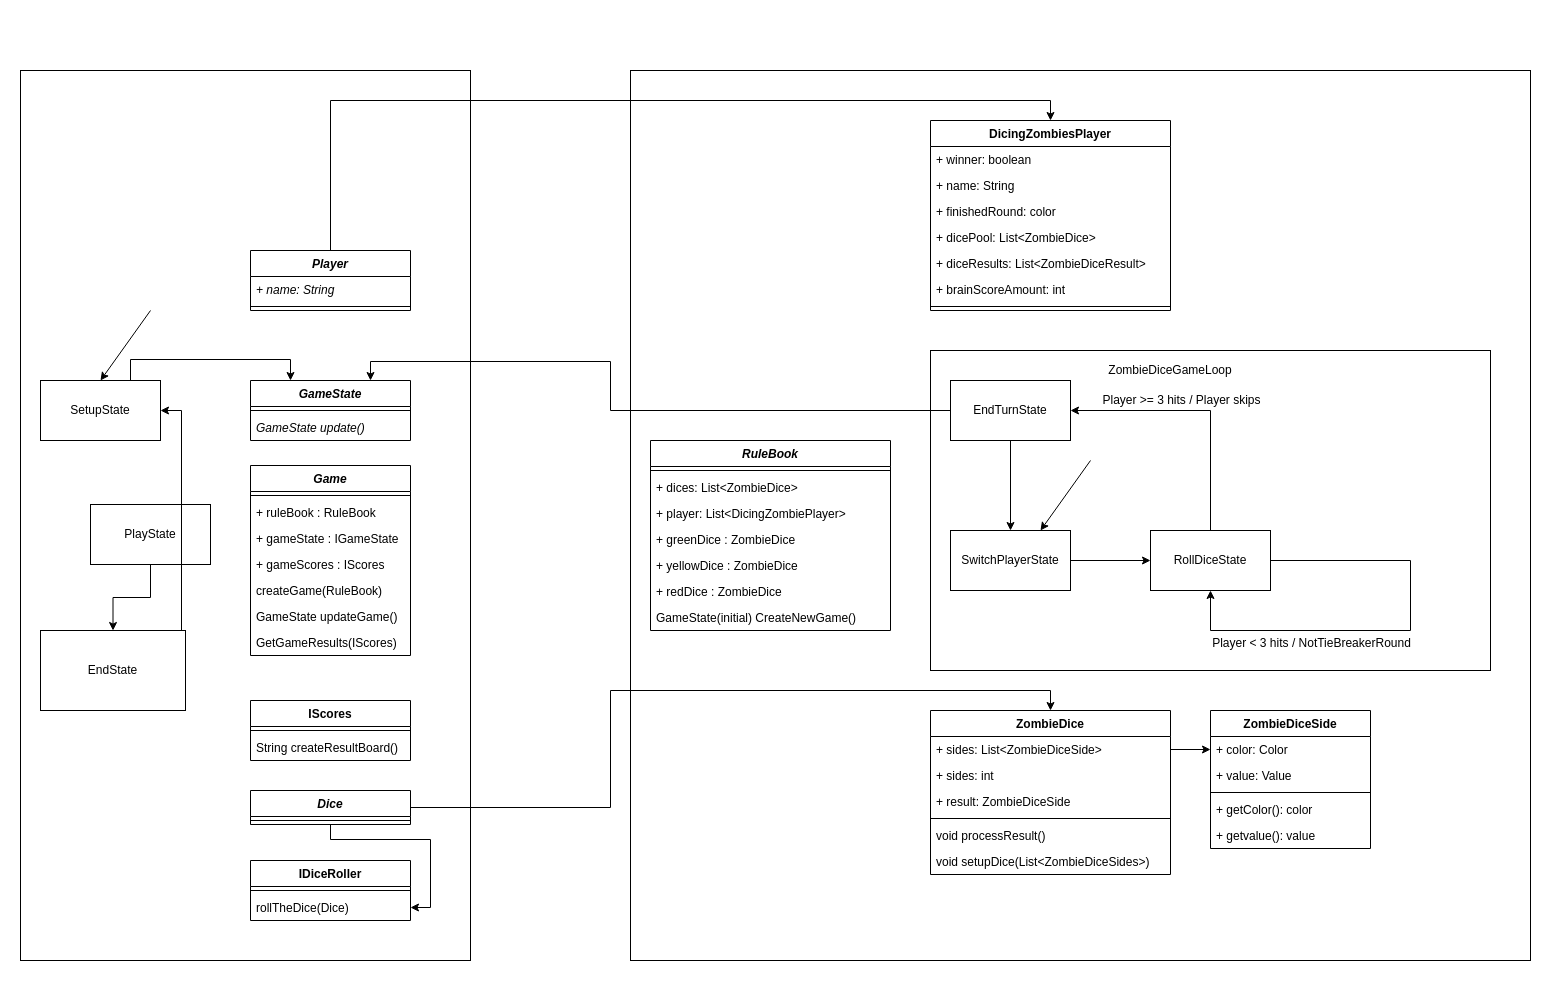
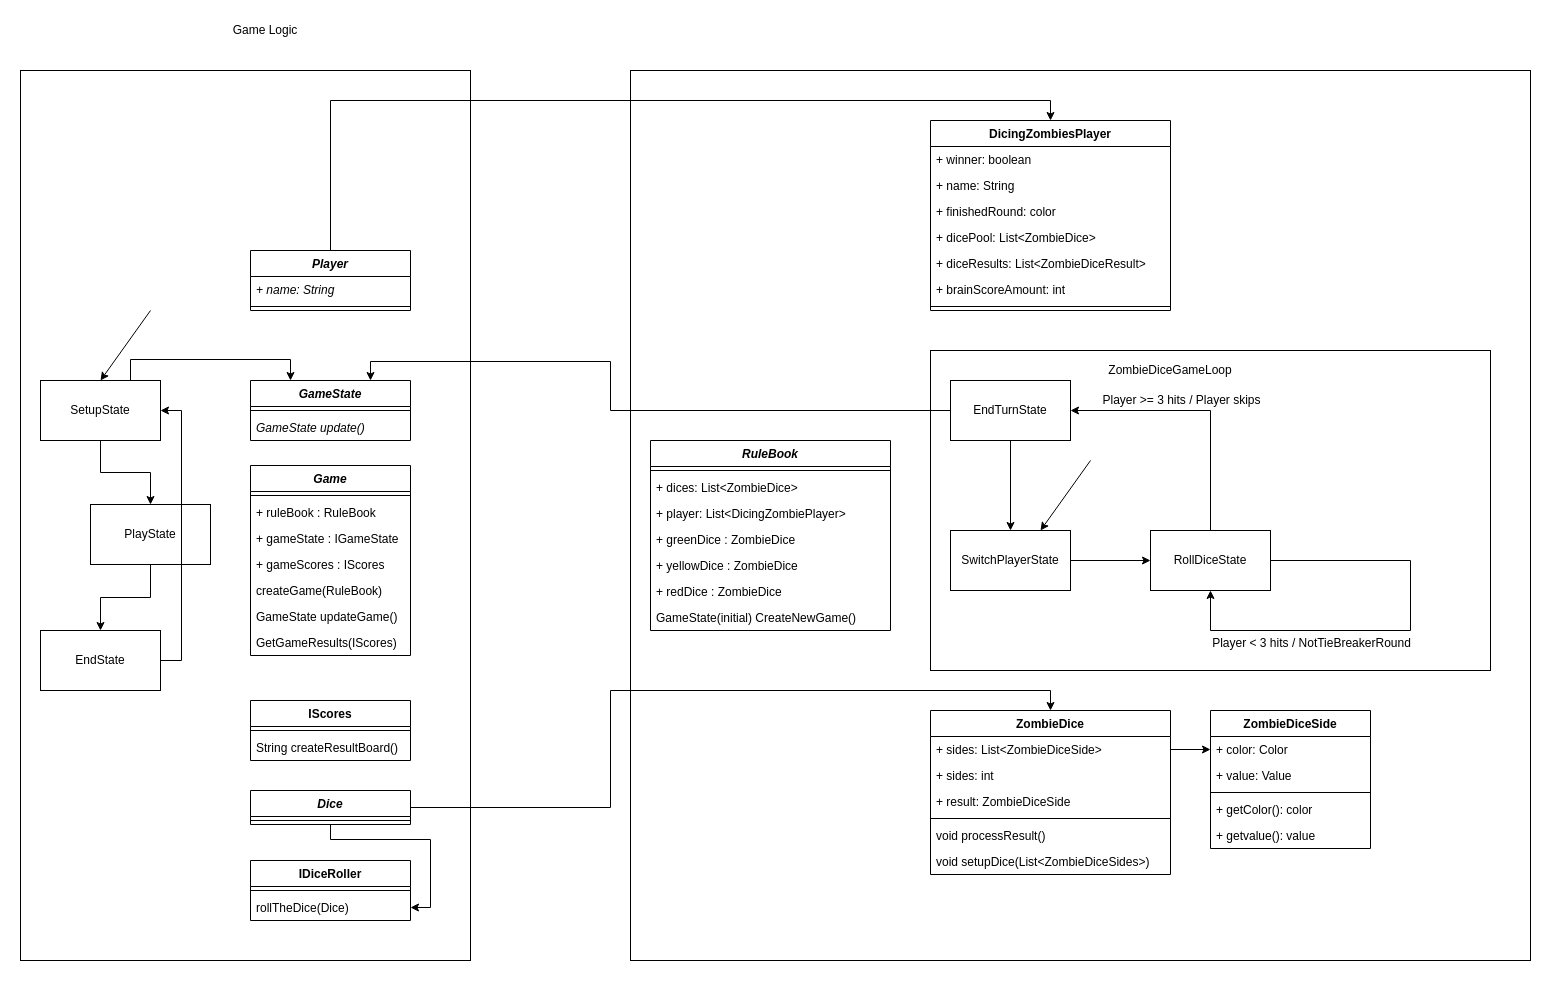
node "Game Logic": added
edge "SetupState" -> "PlayState": added
node "EndState": size 145x80 -> 120x60
